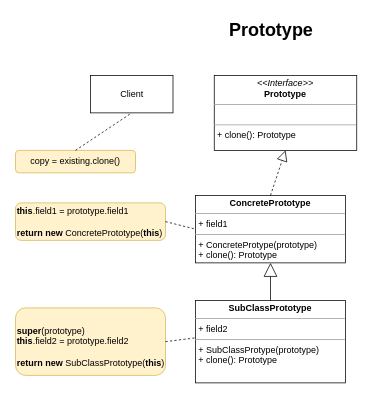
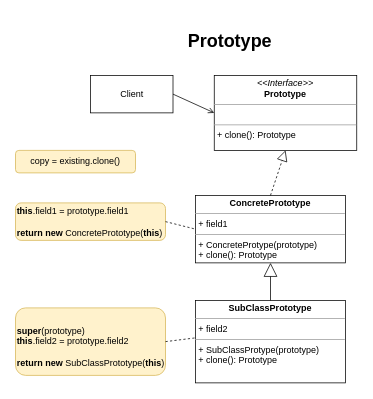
node "Prototype": moved (270, 34) -> (229, 45)
edge "Client" -> "<<Interface>> Prototype + clone(): Prototype": added
edge "Client" -- "copy = existing.clone()": removed
